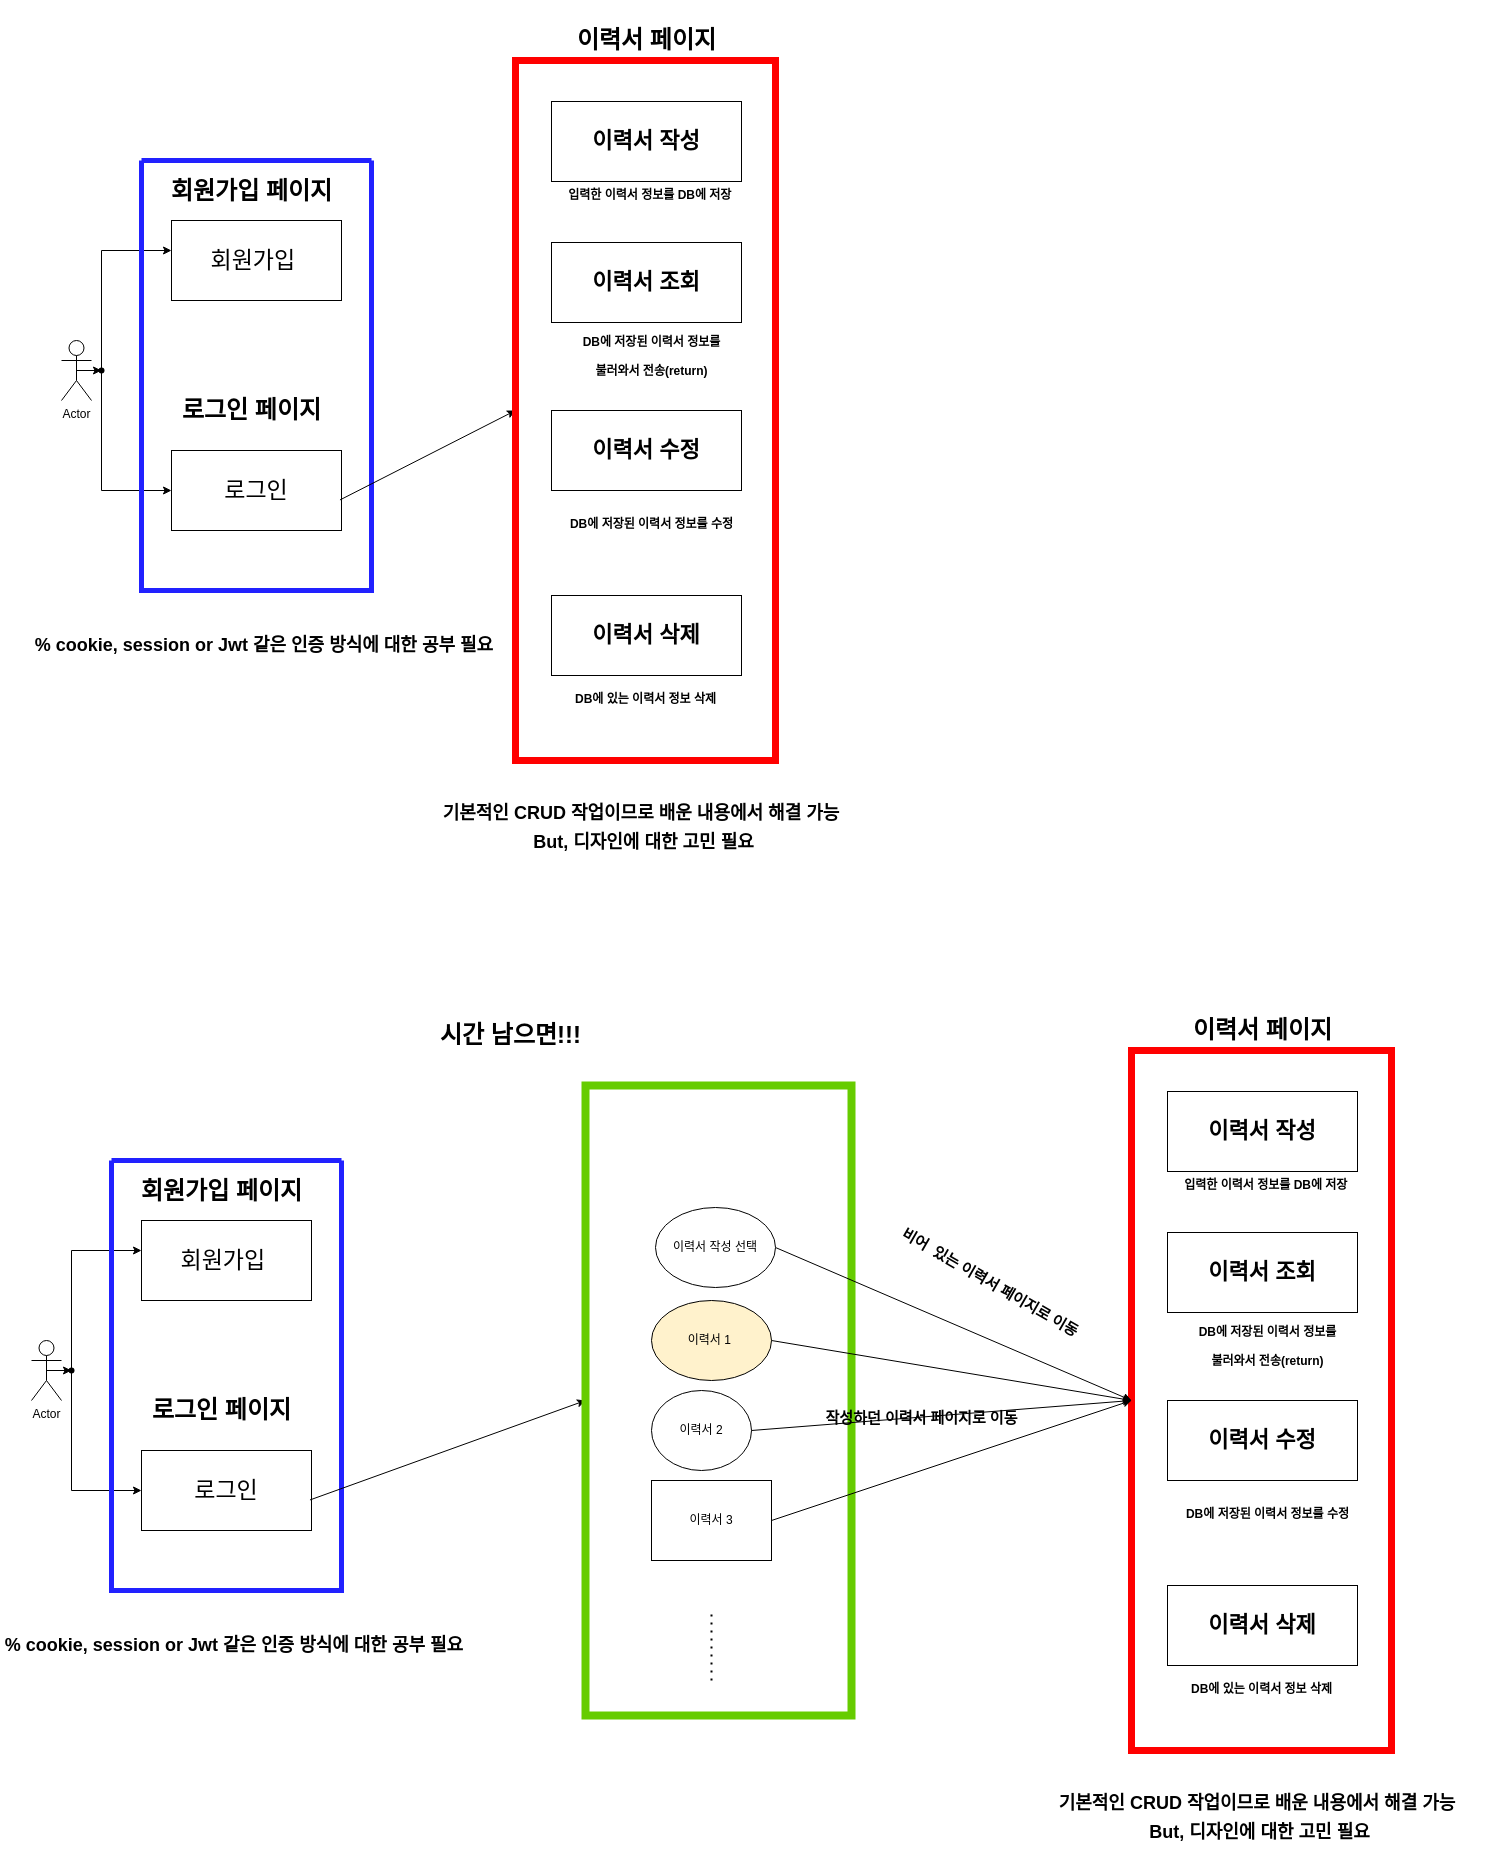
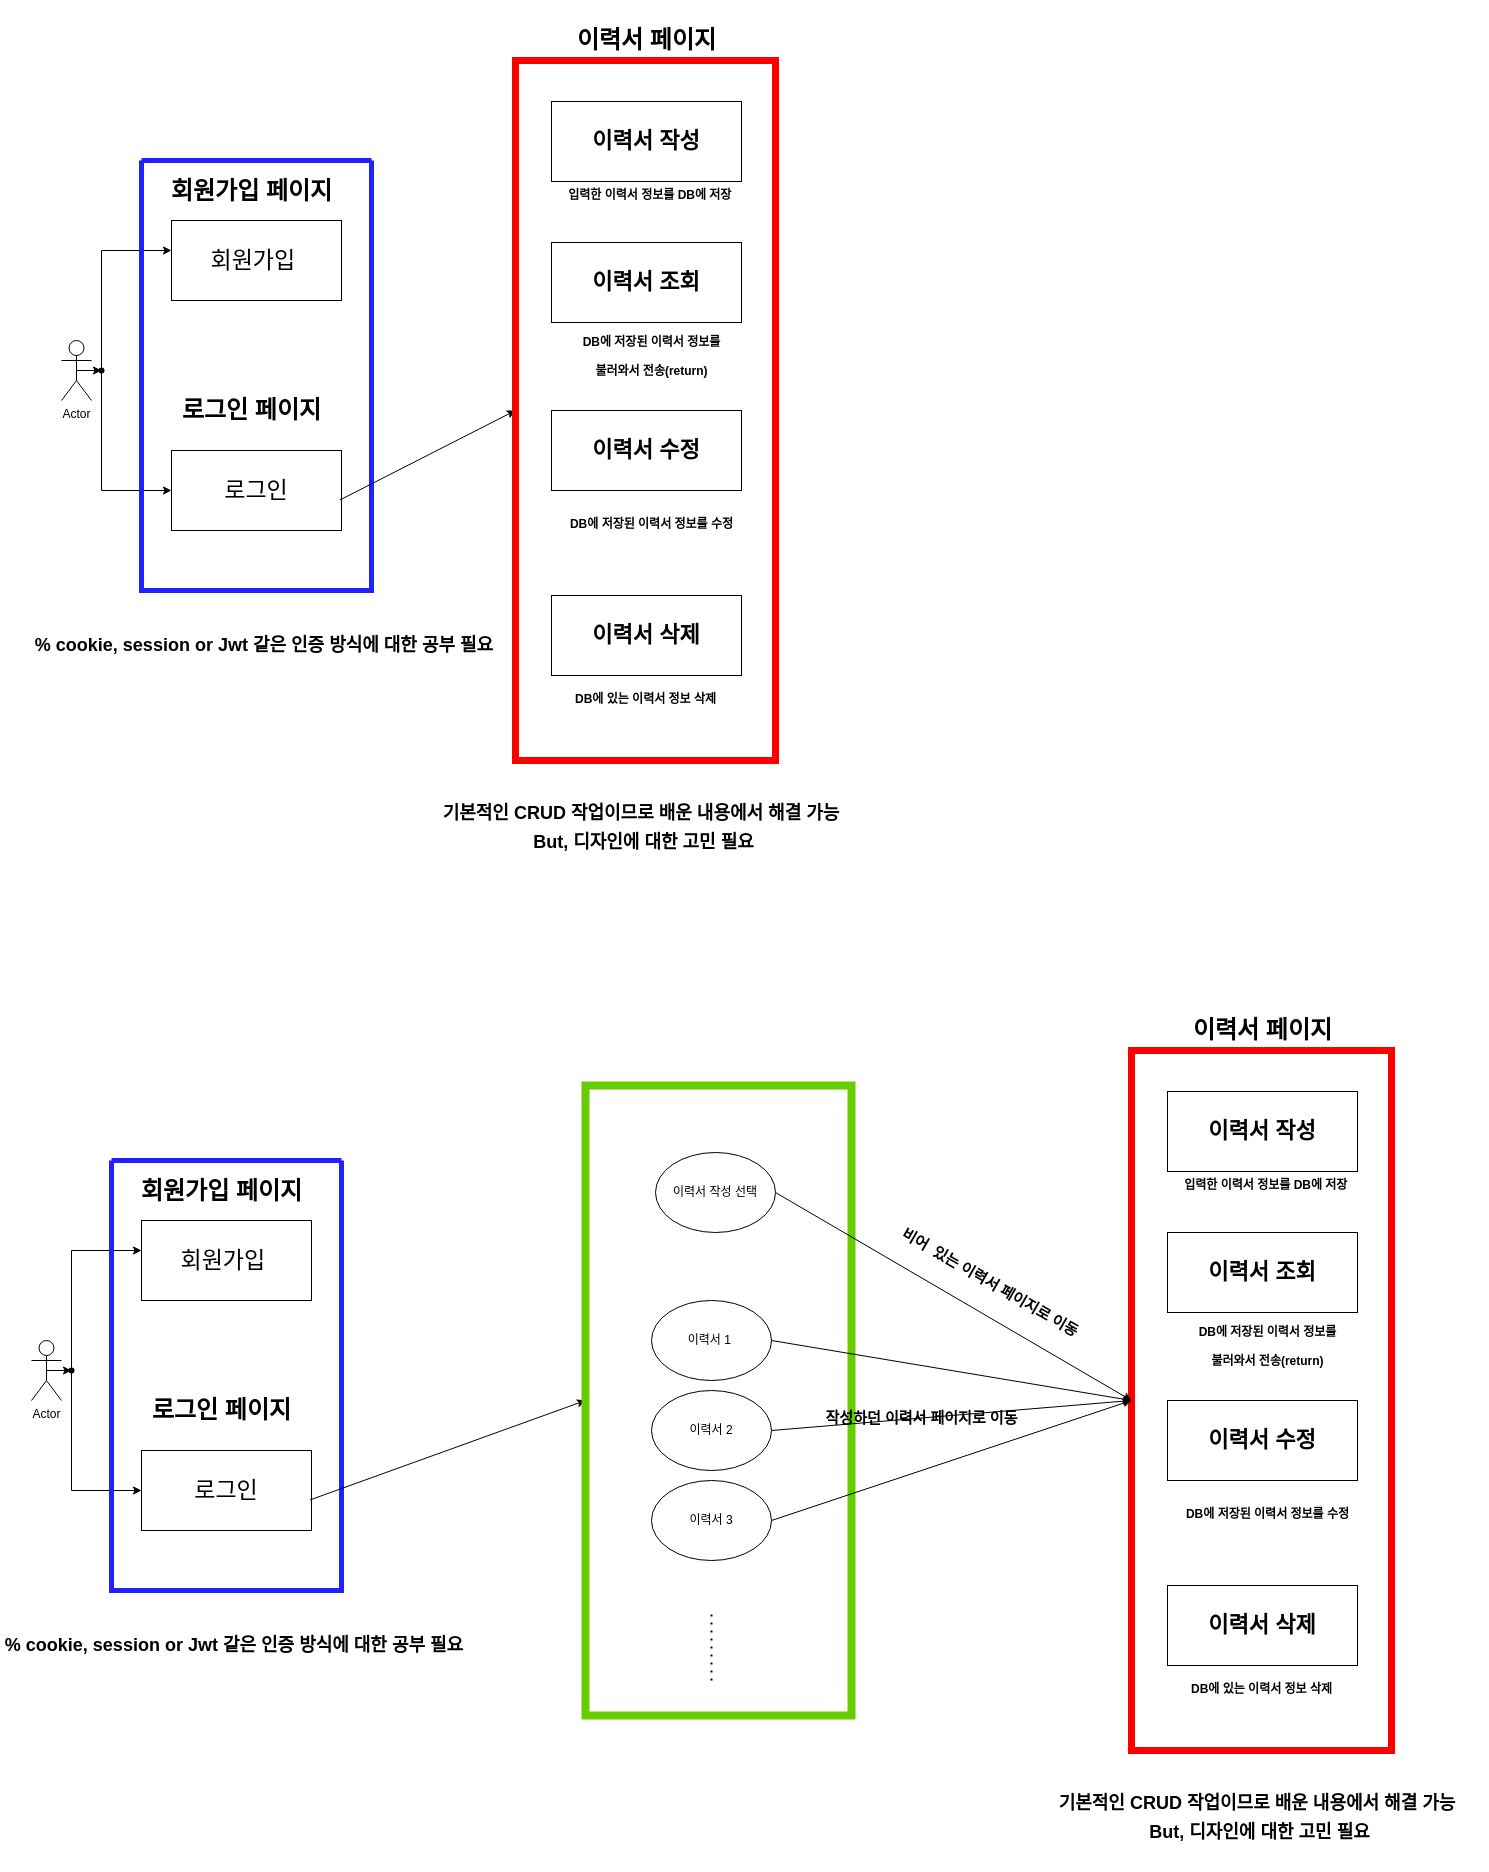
node "시간 남으면!!!": removed
node "이력서 작성 선택": moved (716, 1248) -> (716, 1193)
node "이력서 1": fillcolor #fff2cc -> #ffffff
node "이력서 2": size 100x80 -> 120x80
node "이력서 3": shape rectangle -> ellipse
